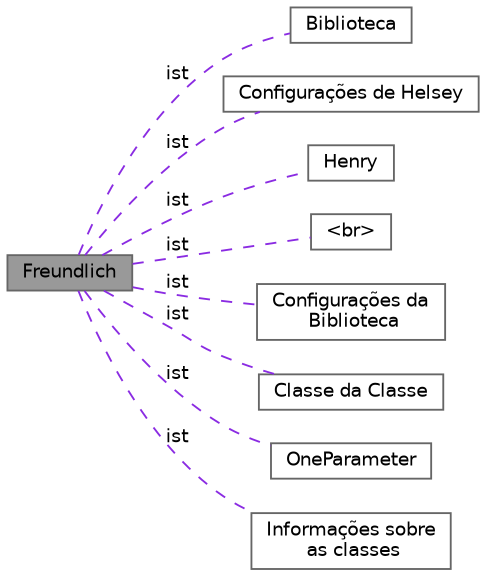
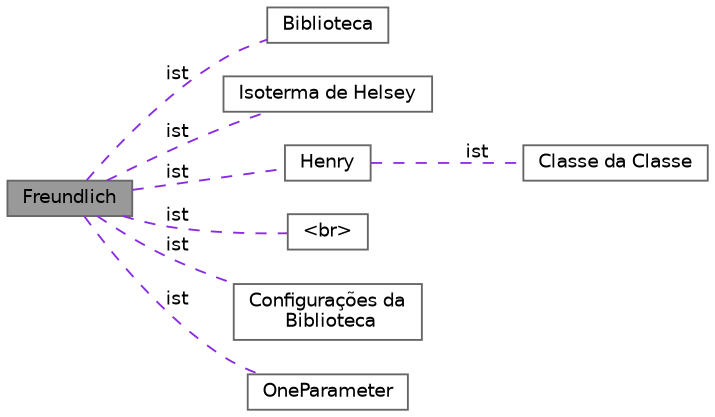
node "Configurações de Helsey": label "Configurações de Helsey" -> "Isoterma de Helsey"
edge "Freundlich" -- "Classe da Classe": now "Henry" -- "Classe da Classe"
node "Informações sobre as classes": removed
